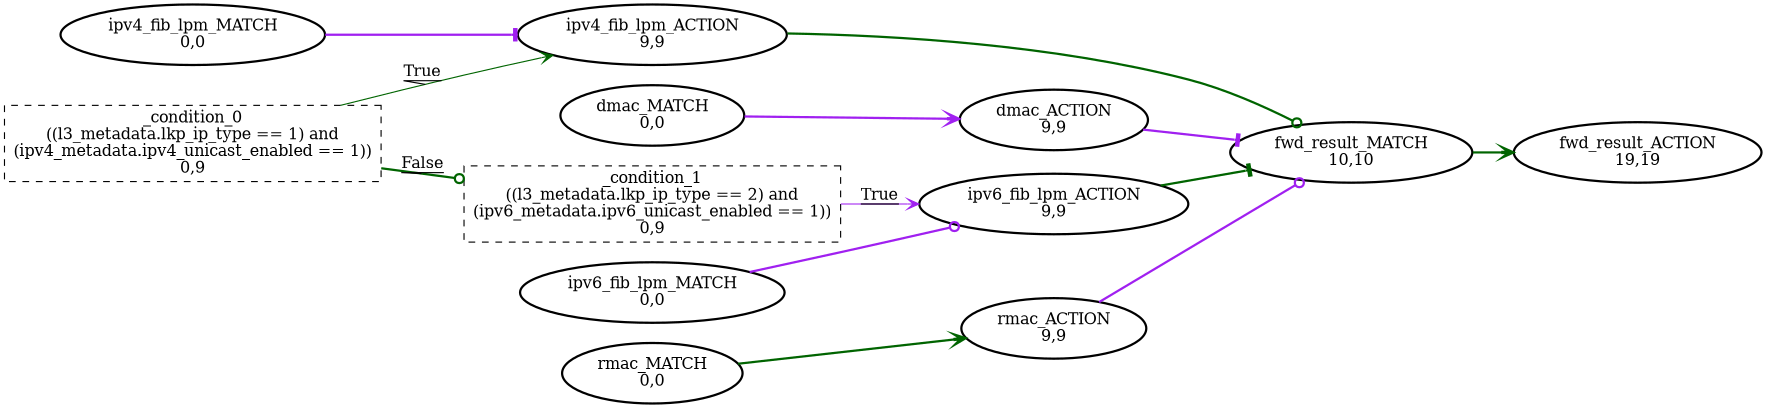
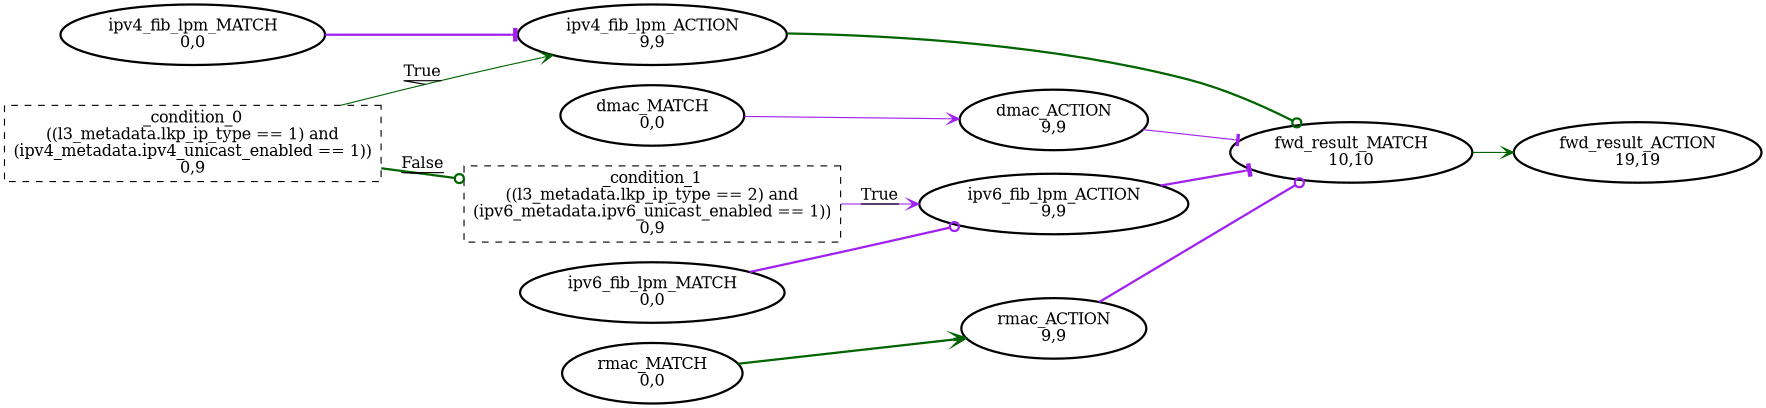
edge "dmac_MATCH 0,0" -> "dmac_ACTION 9,9": style bold -> solid
edge "dmac_ACTION 9,9" -> "fwd_result_MATCH 10,10": style bold -> solid
edge "fwd_result_MATCH 10,10" -> "fwd_result_ACTION 19,19": style bold -> solid
edge "ipv6_fib_lpm_ACTION 9,9" -> "fwd_result_MATCH 10,10": color darkgreen -> purple
